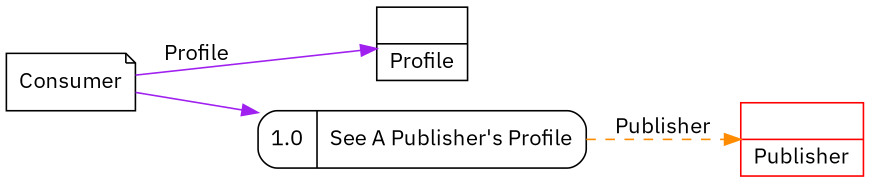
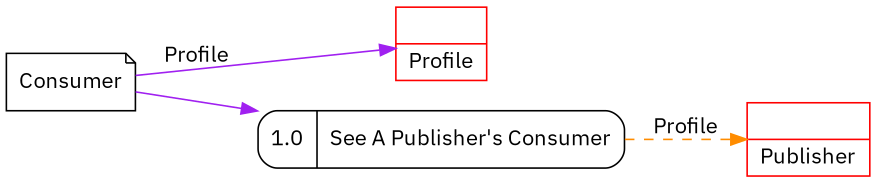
node "Profile": color black -> red
edge "1.0" -> "Publisher": label "Publisher" -> "Profile"
node "1.0": text "See A Publisher's Profile" -> "See A Publisher's Consumer"
